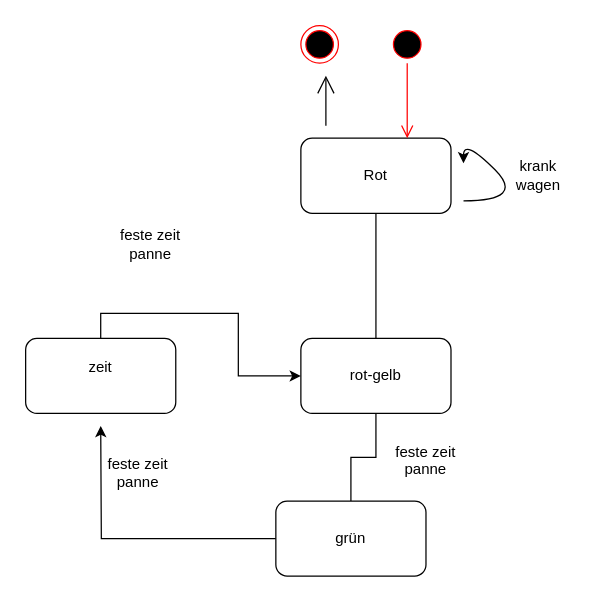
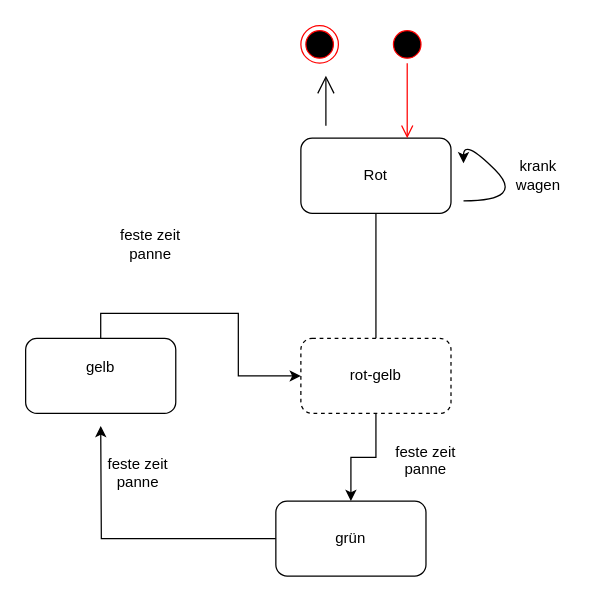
node "zeit": label "zeit" -> "gelb"
node "rot-gelb": style solid -> dashed
edge "rot-gelb" -- "grün": arrowhead none -> classic
